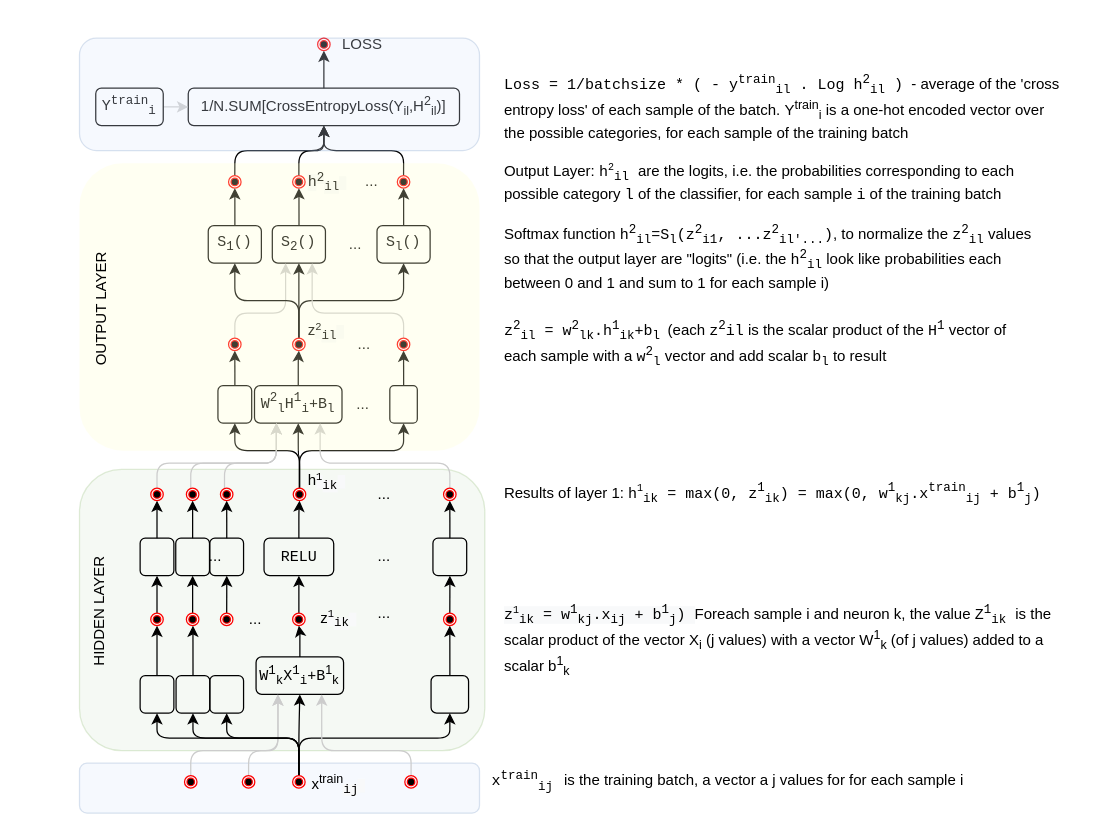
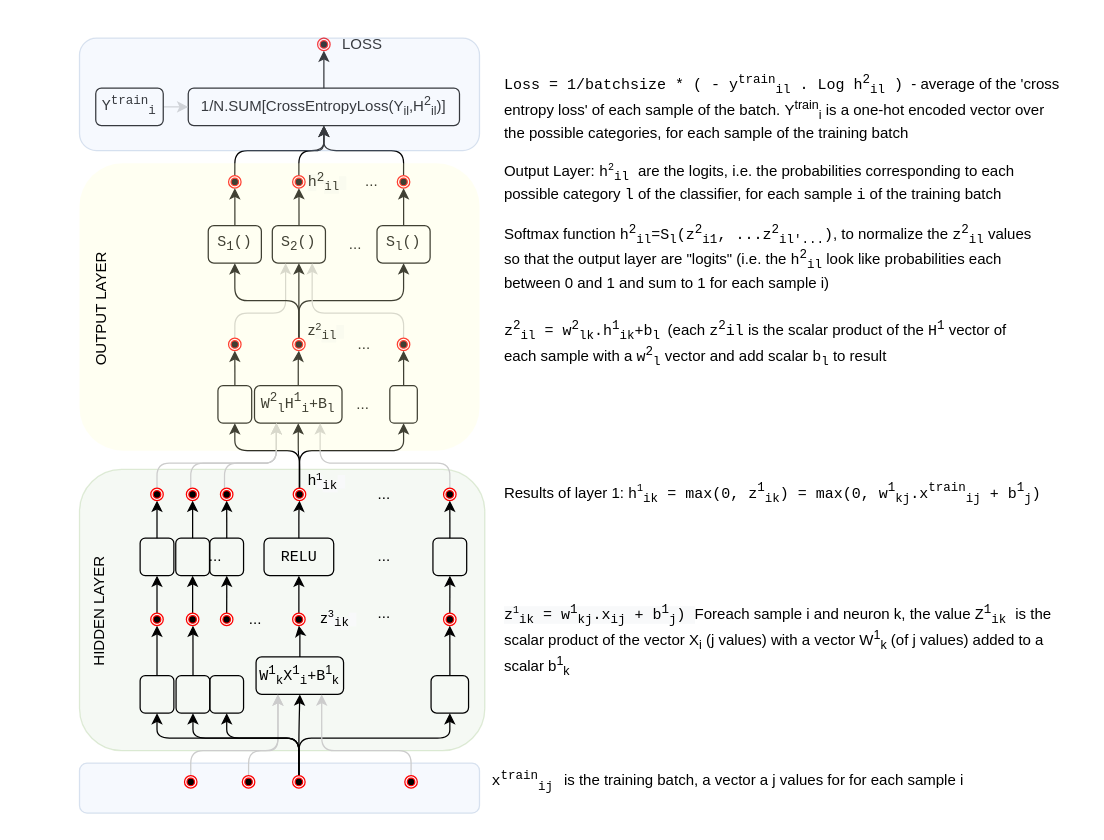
node "z1ik": label "z1ik" -> "z3ik"
node "xtrainij": removed
